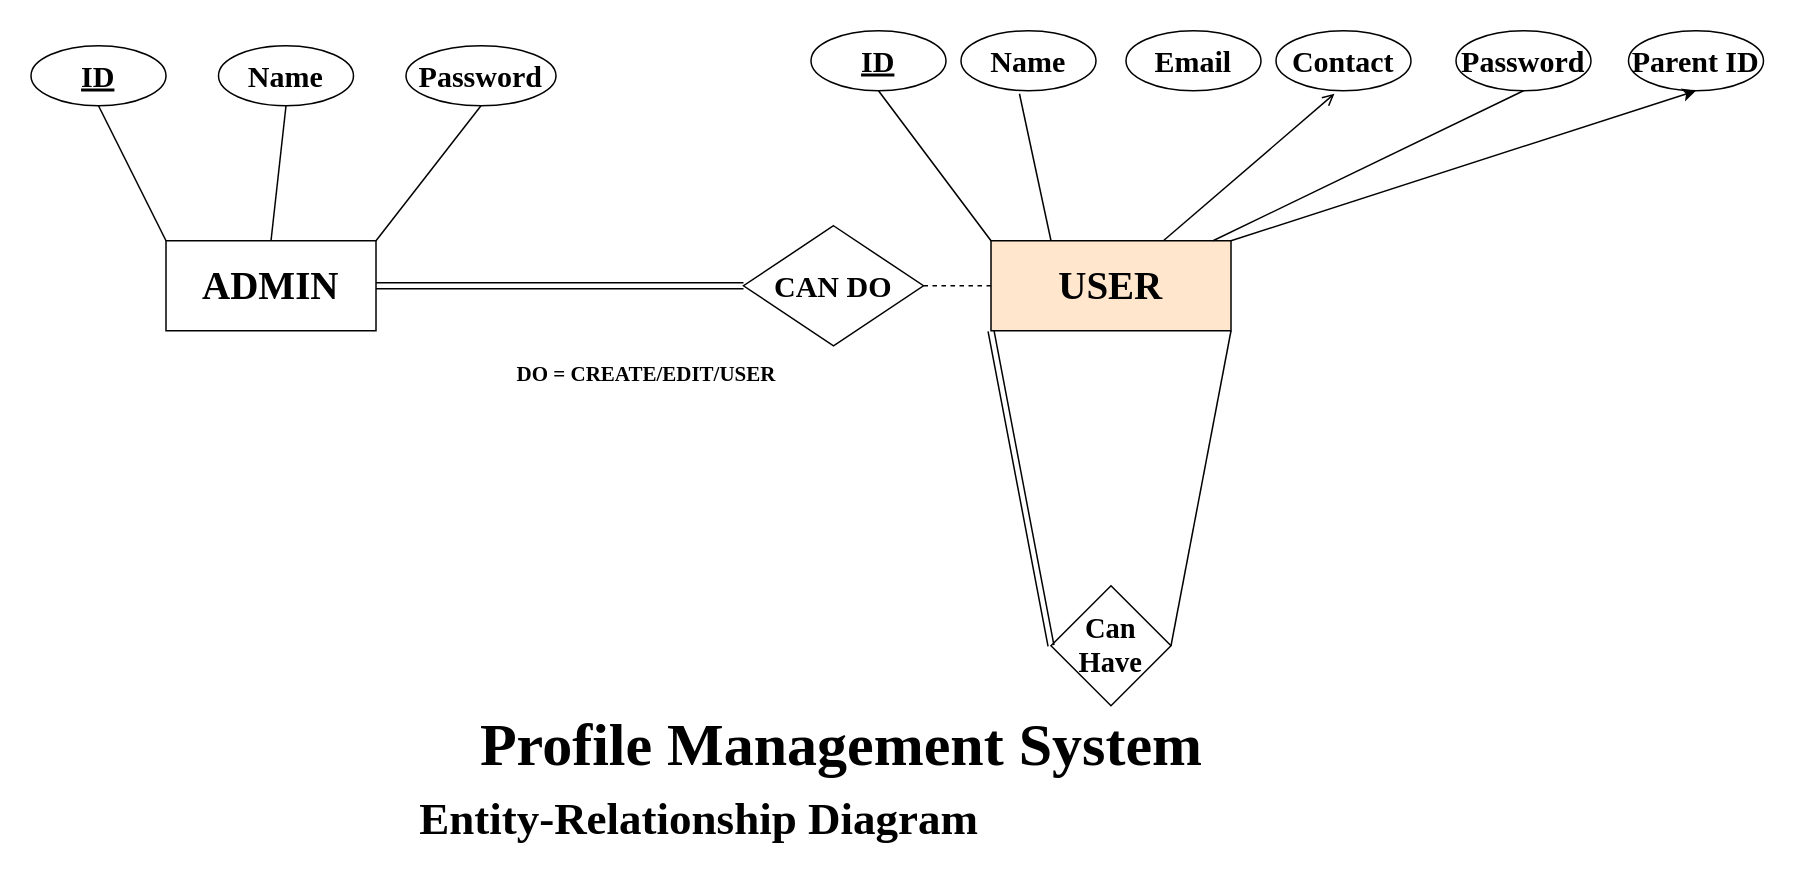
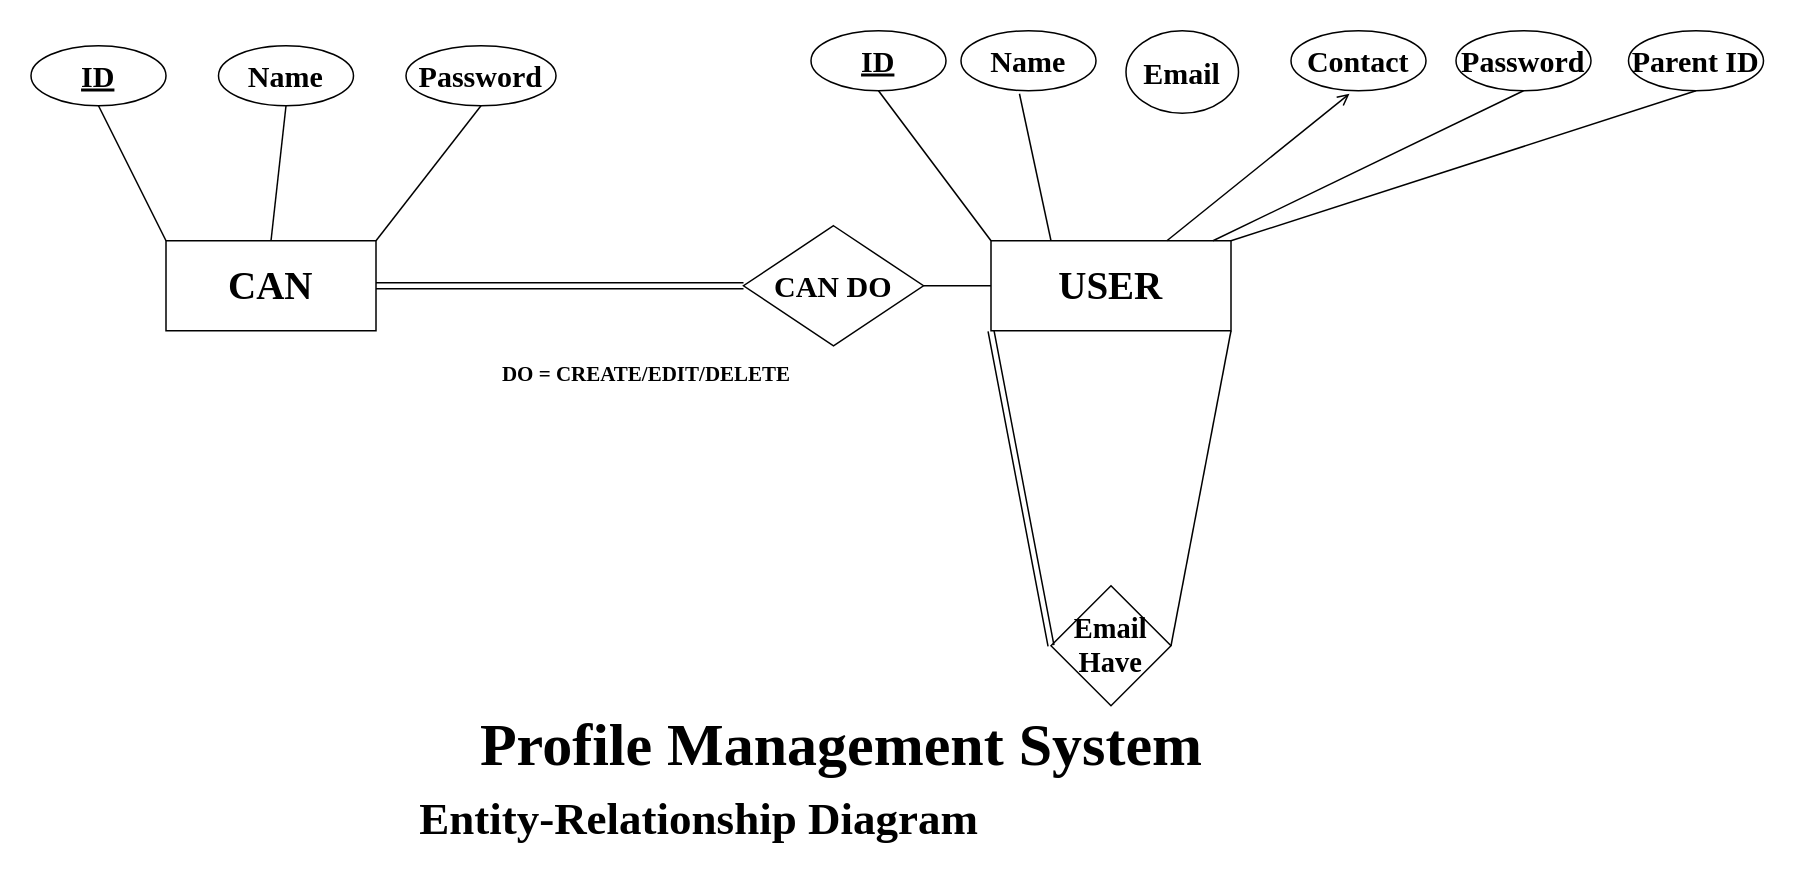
node "Email": size 135x60 -> 113x83
node "Contact": moved (1343, 61) -> (1358, 61)
edge "USER" -> "Parent ID": arrowhead classic -> none
node "ADMIN": label "ADMIN" -> "CAN"
edge "CAN DO" -- "USER": style dashed -> solid
node "USER": fillcolor #ffe6cc -> #ffffff
node "DO = CREATE/EDIT/USER": label "DO = CREATE/EDIT/USER" -> "DO = CREATE/EDIT/DELETE"
node "Can Have": label "Can Have" -> "Email Have"
